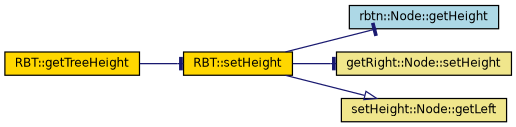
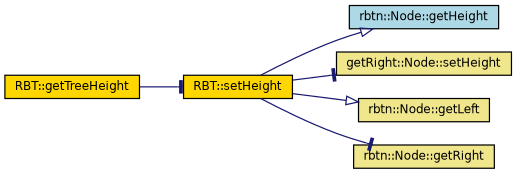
edge "RBT::setHeight" -> "rbtn::Node::getHeight": arrowhead tee -> onormal
node "setHeight::Node::getLeft": label "setHeight::Node::getLeft" -> "rbtn::Node::getLeft"
node "rbtn::Node::getRight": added
